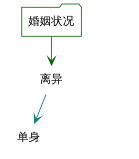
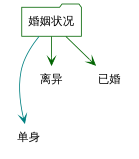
node "已婚": added
edge "离异" -> "单身": now "婚姻状况" -> "单身"
